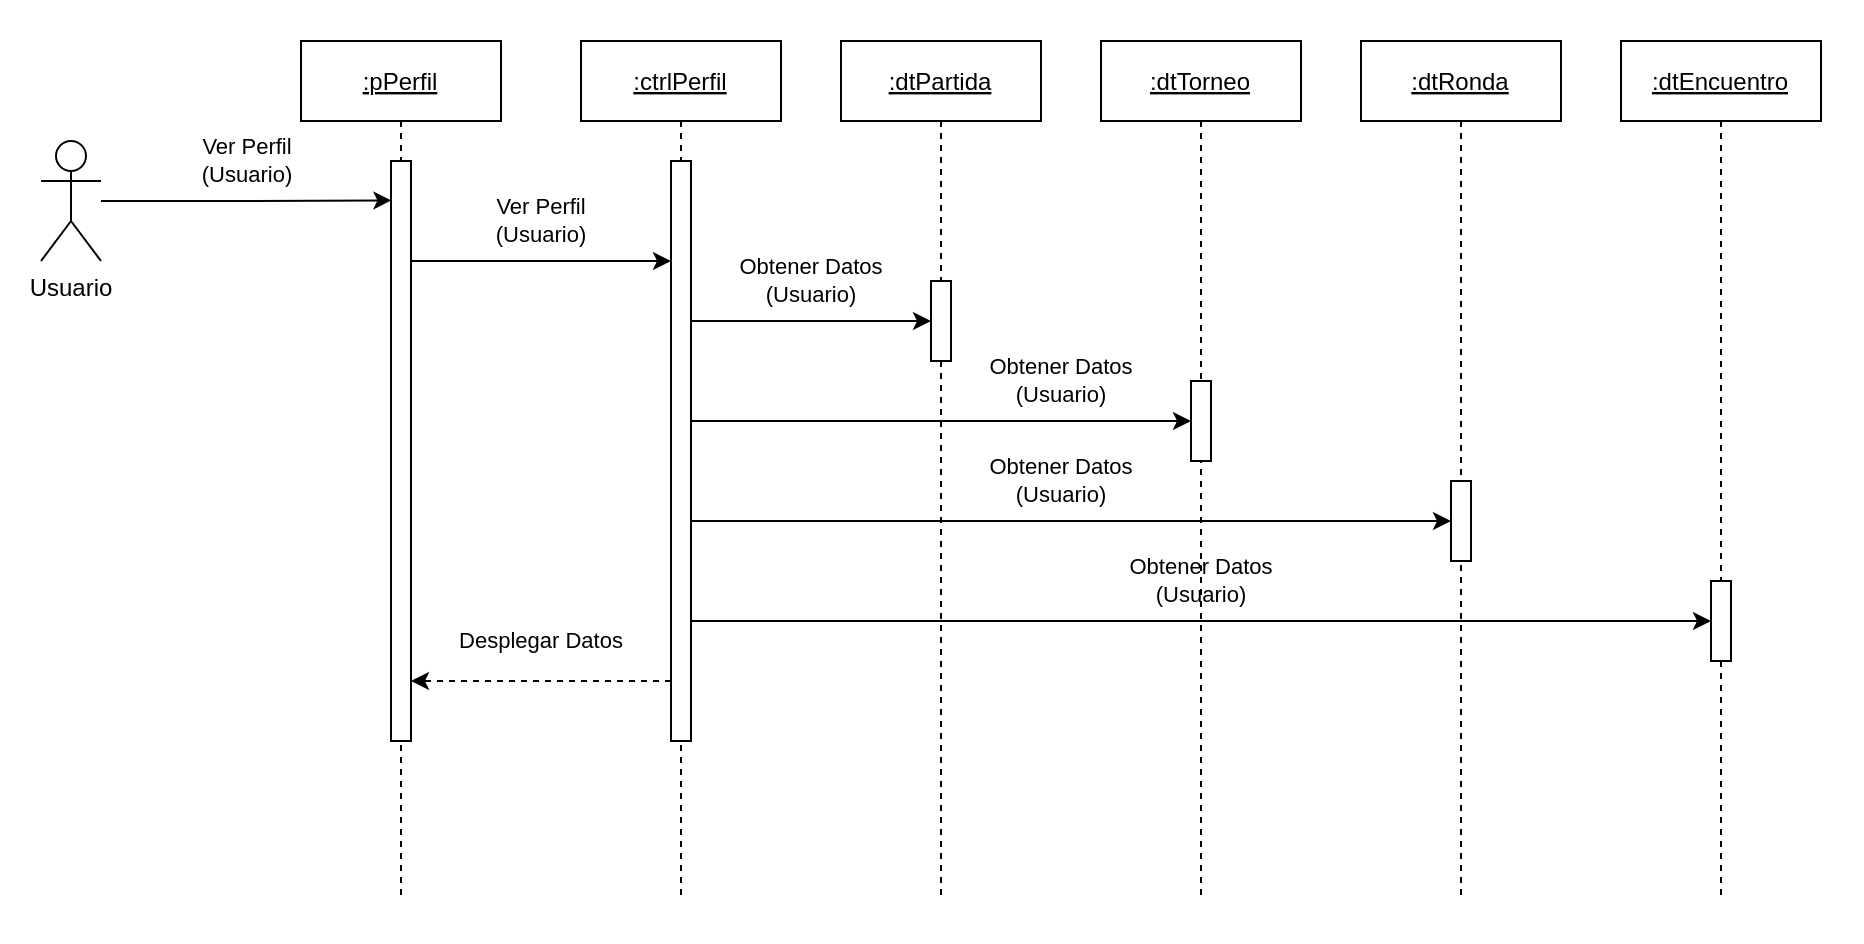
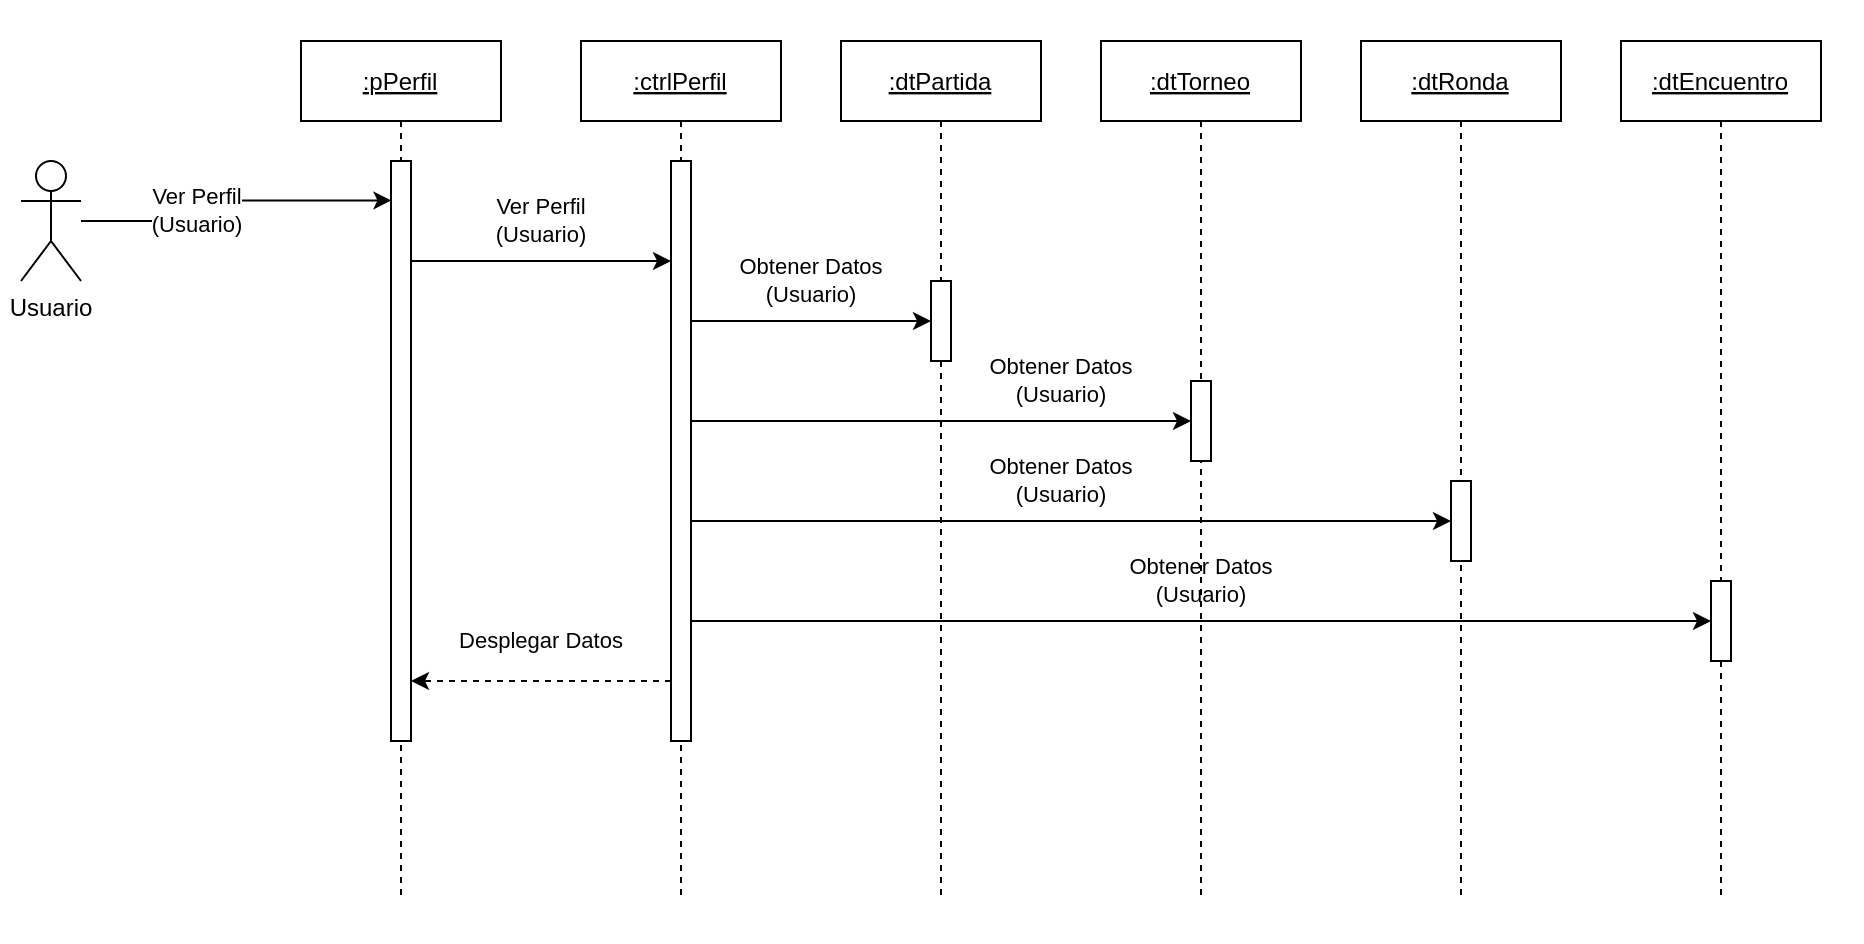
node "Usuario": moved (71, 201) -> (51, 221)
